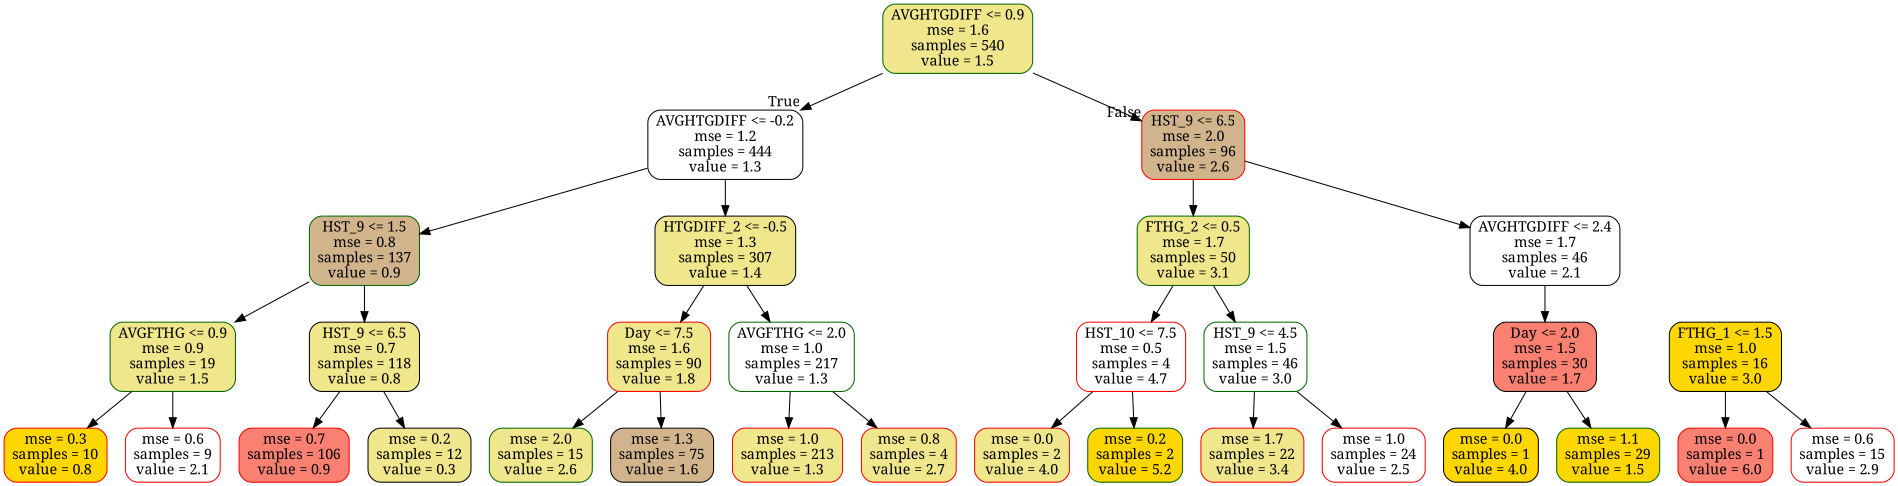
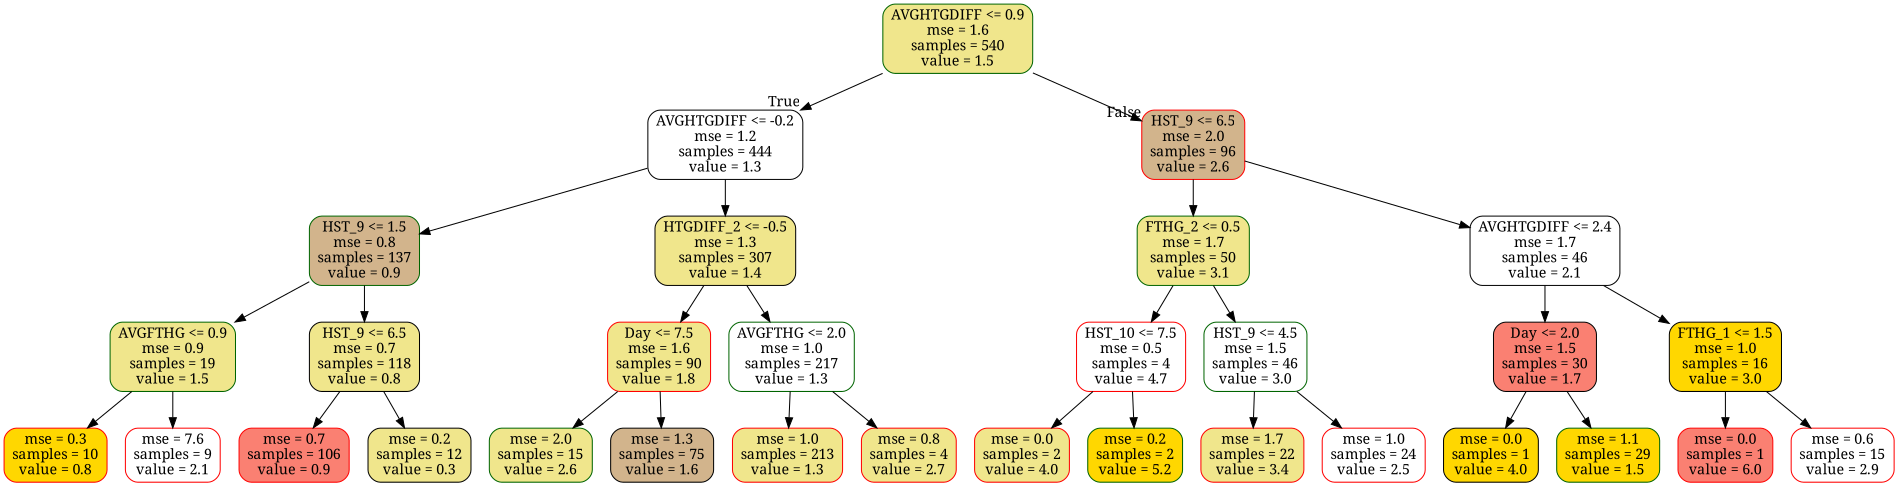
edge "AVGHTGDIFF <= 2.4 mse = 1.7 samples = 46 value = 2.1" -> "FTHG_1 <= 1.5 mse = 1.0 samples = 16 value = 3.0": added
node "mse = 0.6 samples = 9 value = 2.1": label "mse = 0.6 samples = 9 value = 2.1" -> "mse = 7.6 samples = 9 value = 2.1"
